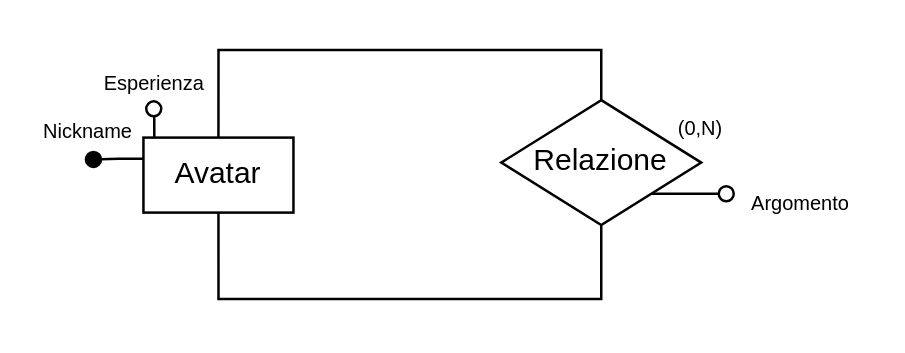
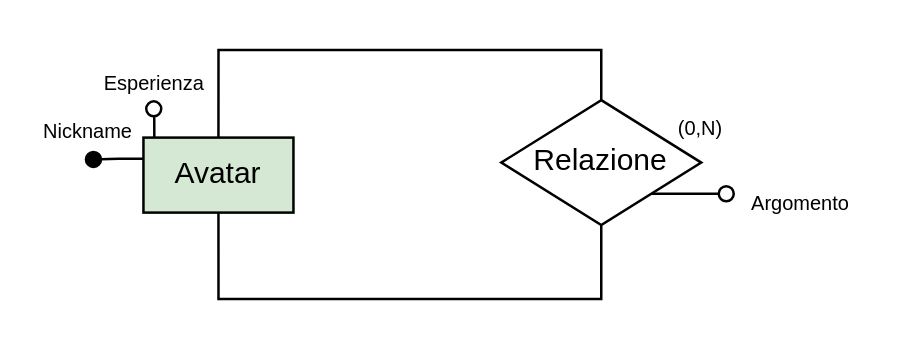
node "Avatar": fillcolor #ffffff -> #d5e8d4
